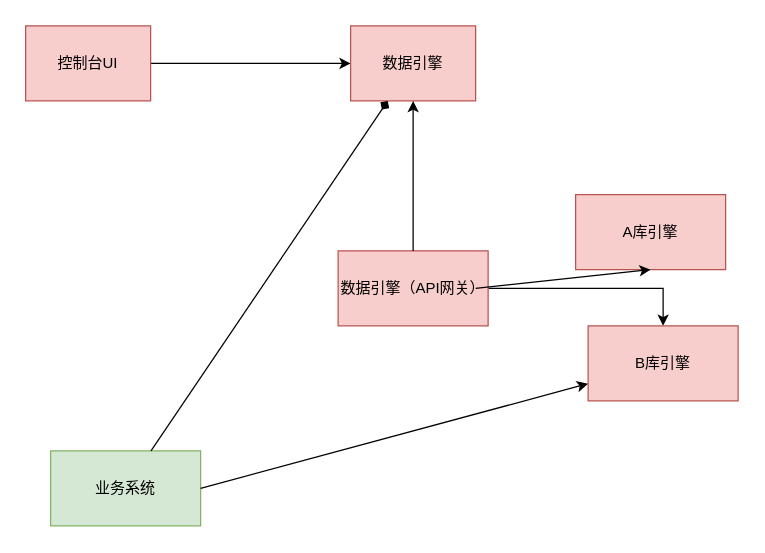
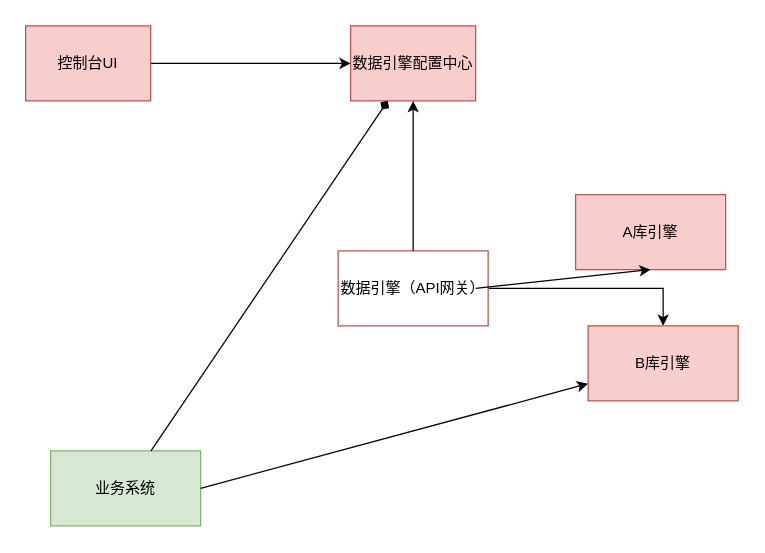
node "数据引擎": label "数据引擎" -> "数据引擎配置中心"
node "数据引擎（API网关）": fillcolor #f8cecc -> #ffffff
